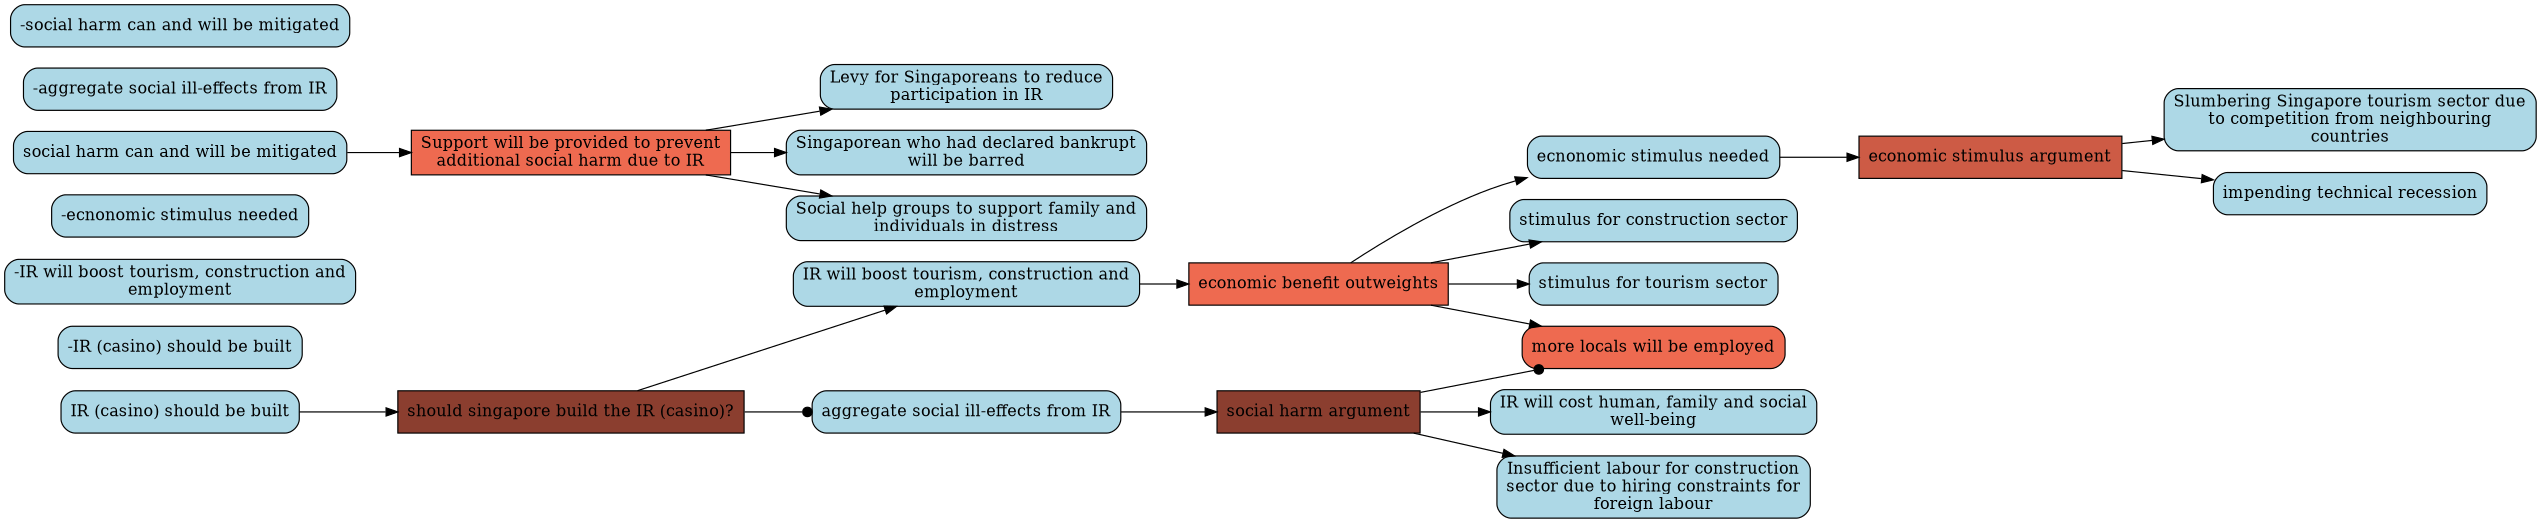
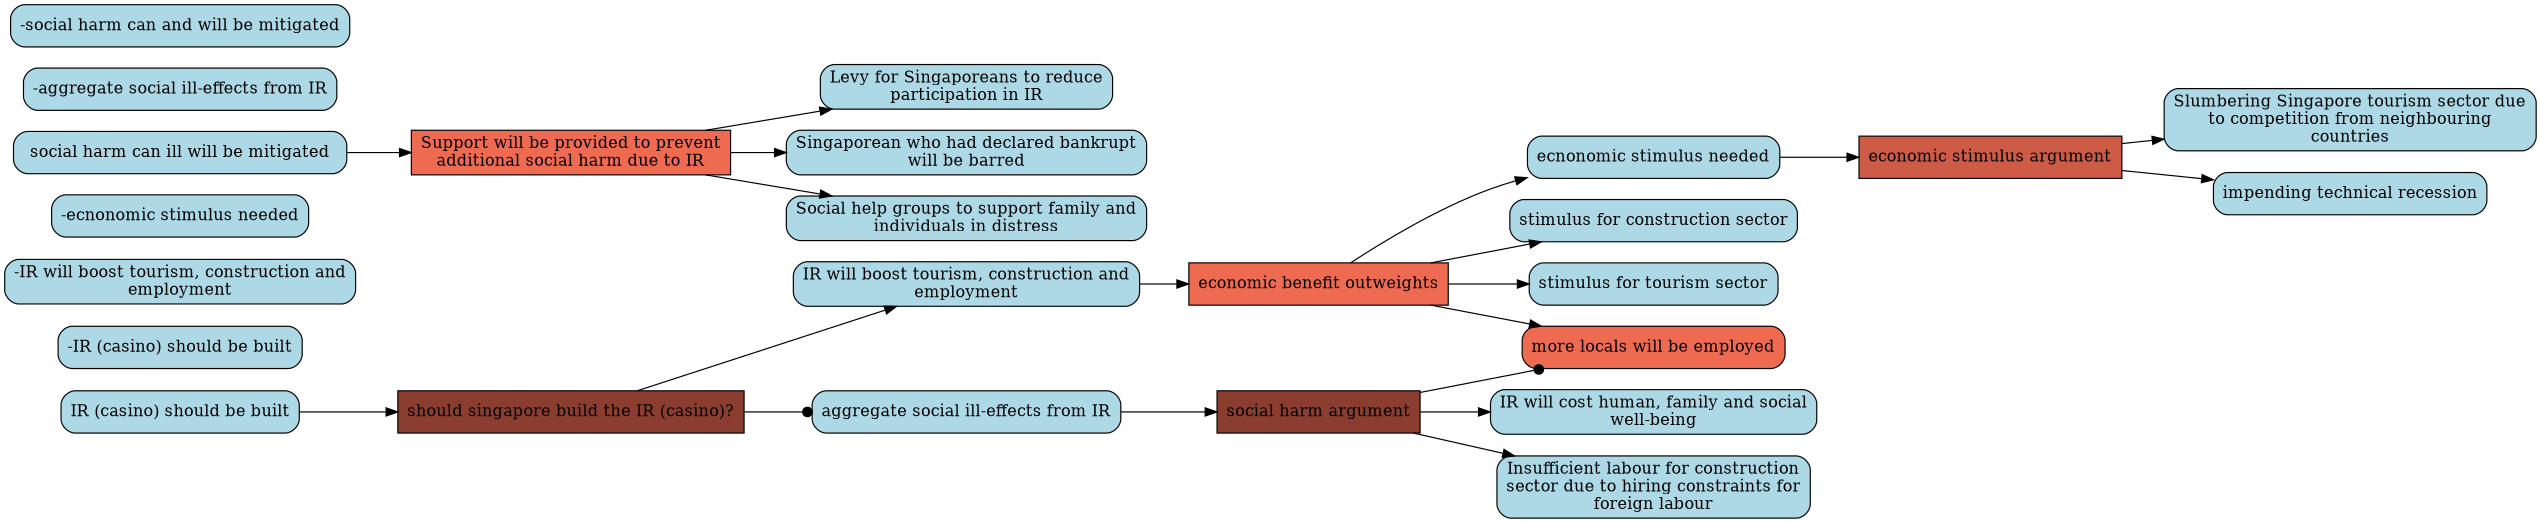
node "social harm can and will be mitigated": label "social harm can and will be mitigated" -> "social harm can ill will be mitigated"
